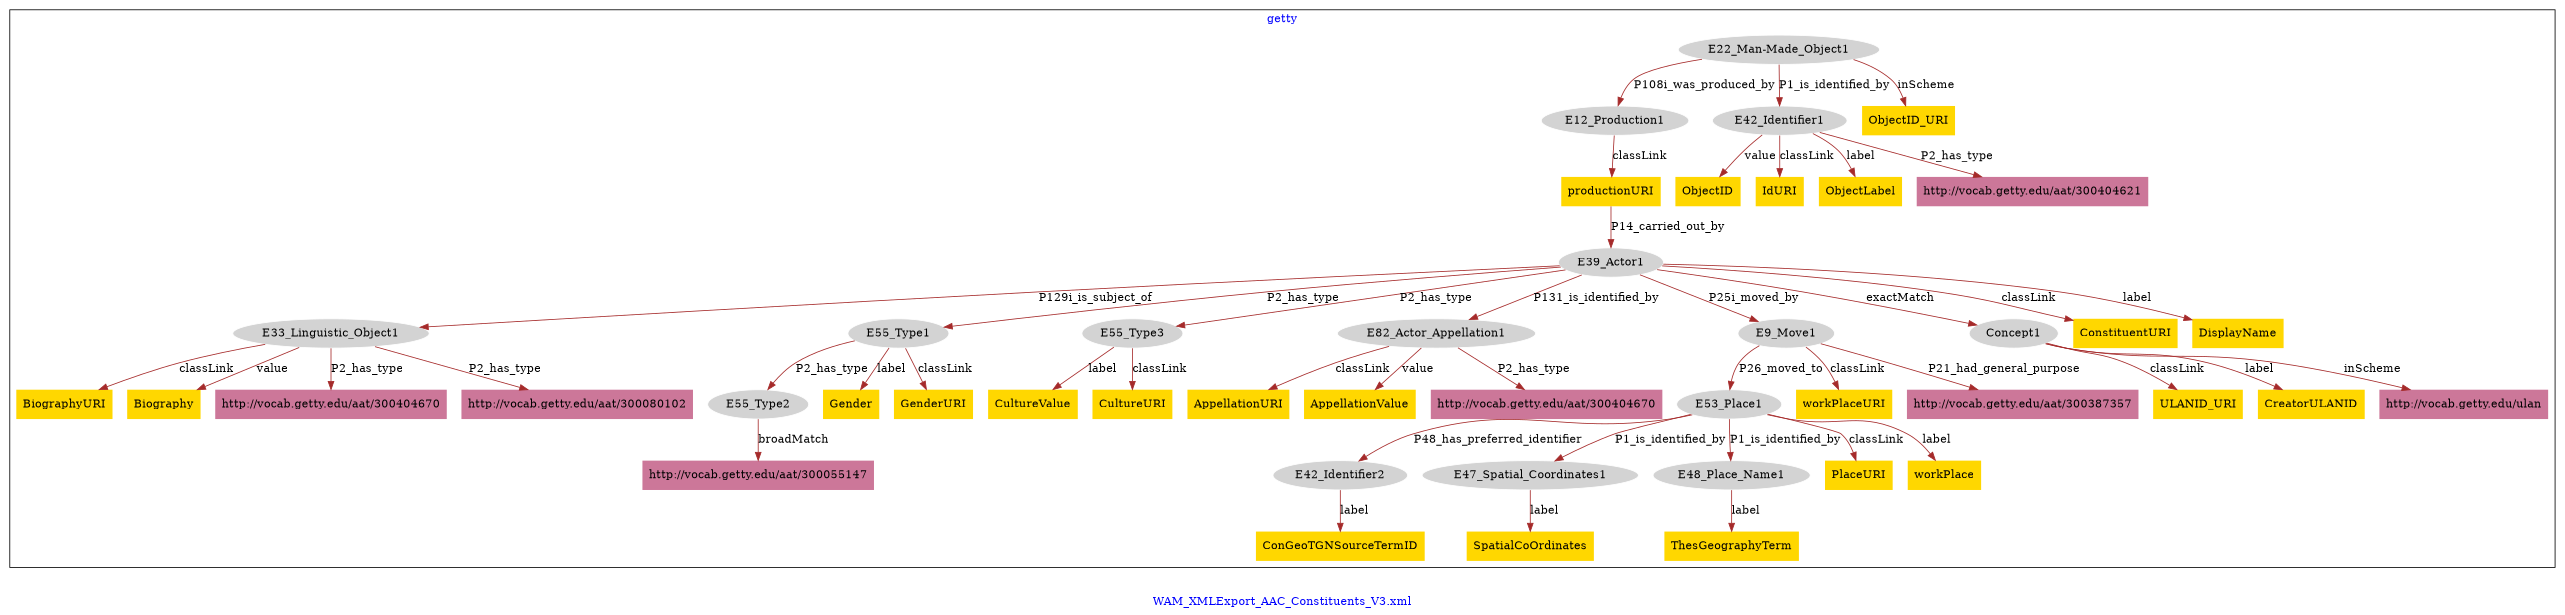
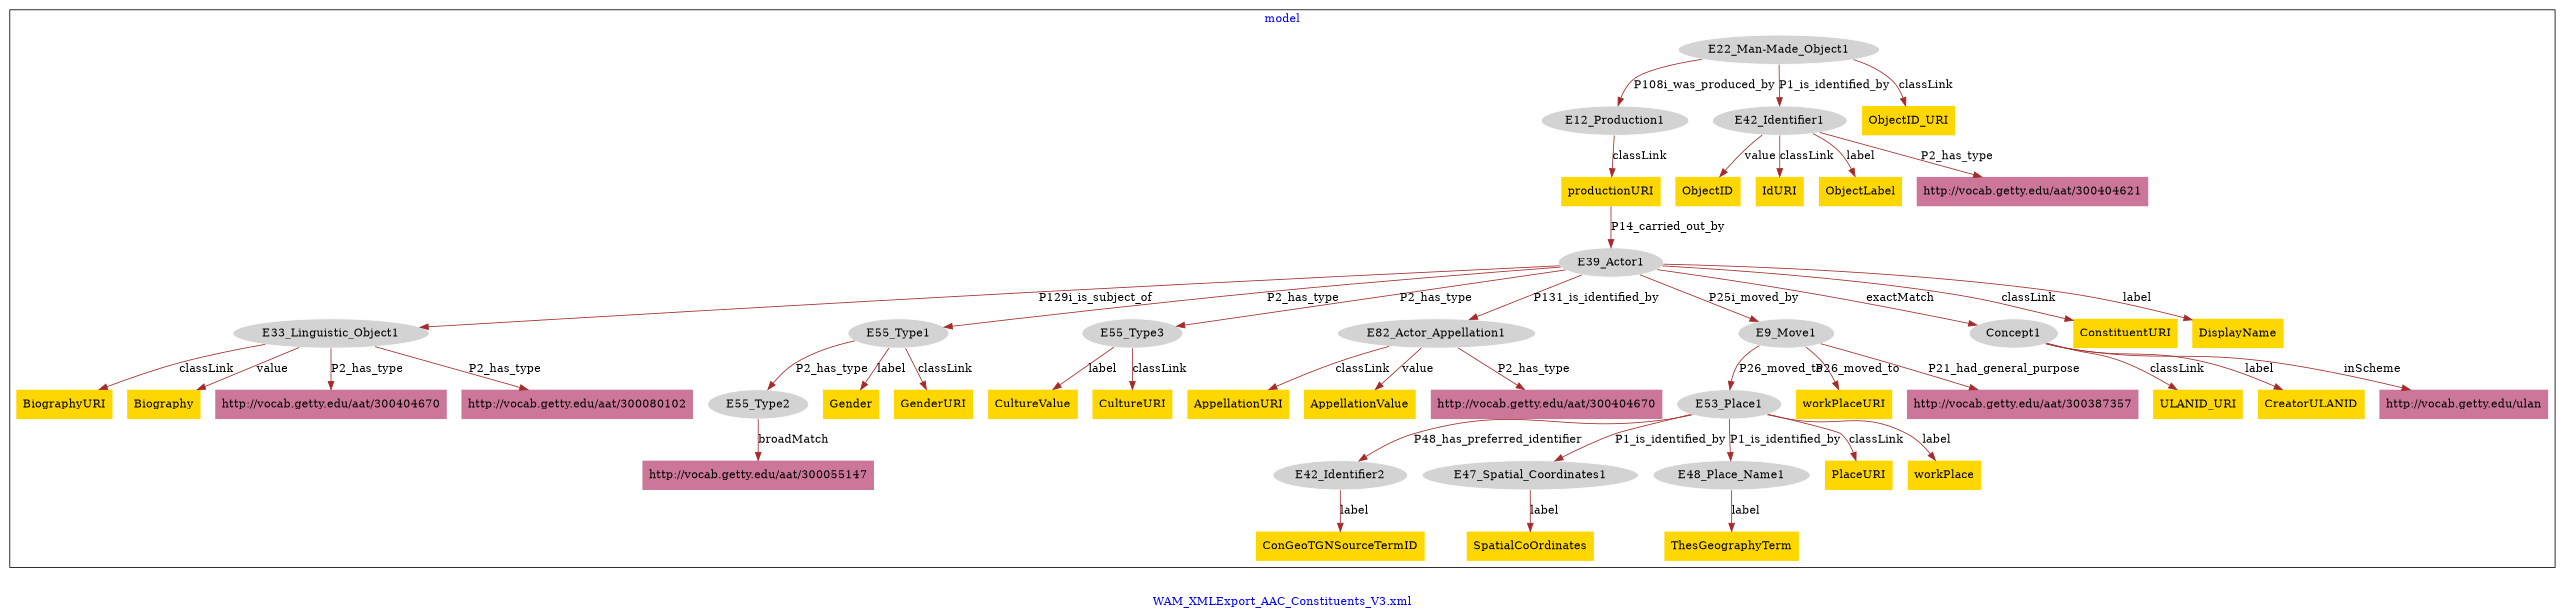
cluster "getty": label "getty" -> "model"
edge "E22_Man-Made_Object1" -> "ObjectID_URI": label "inScheme" -> "classLink"
edge "E9_Move1" -> "workPlaceURI": label "classLink" -> "P26_moved_to"
